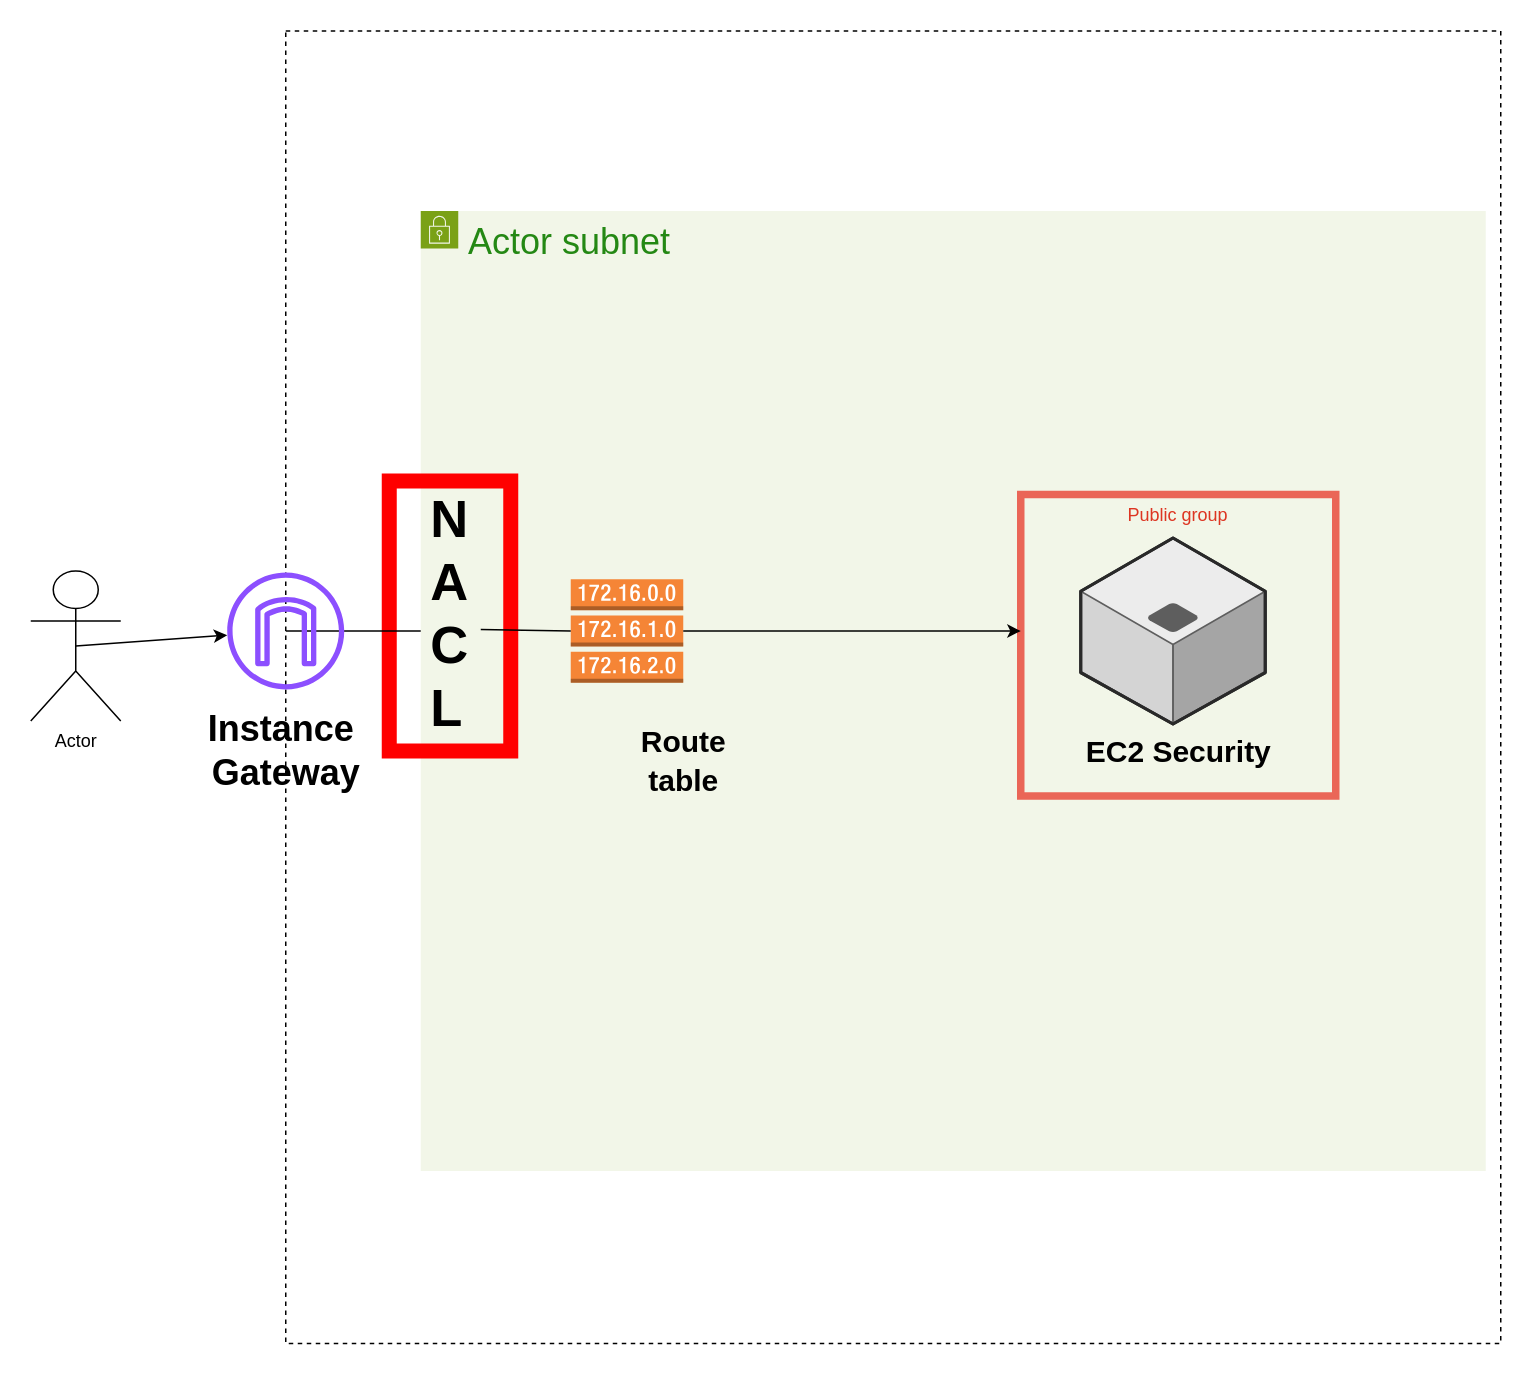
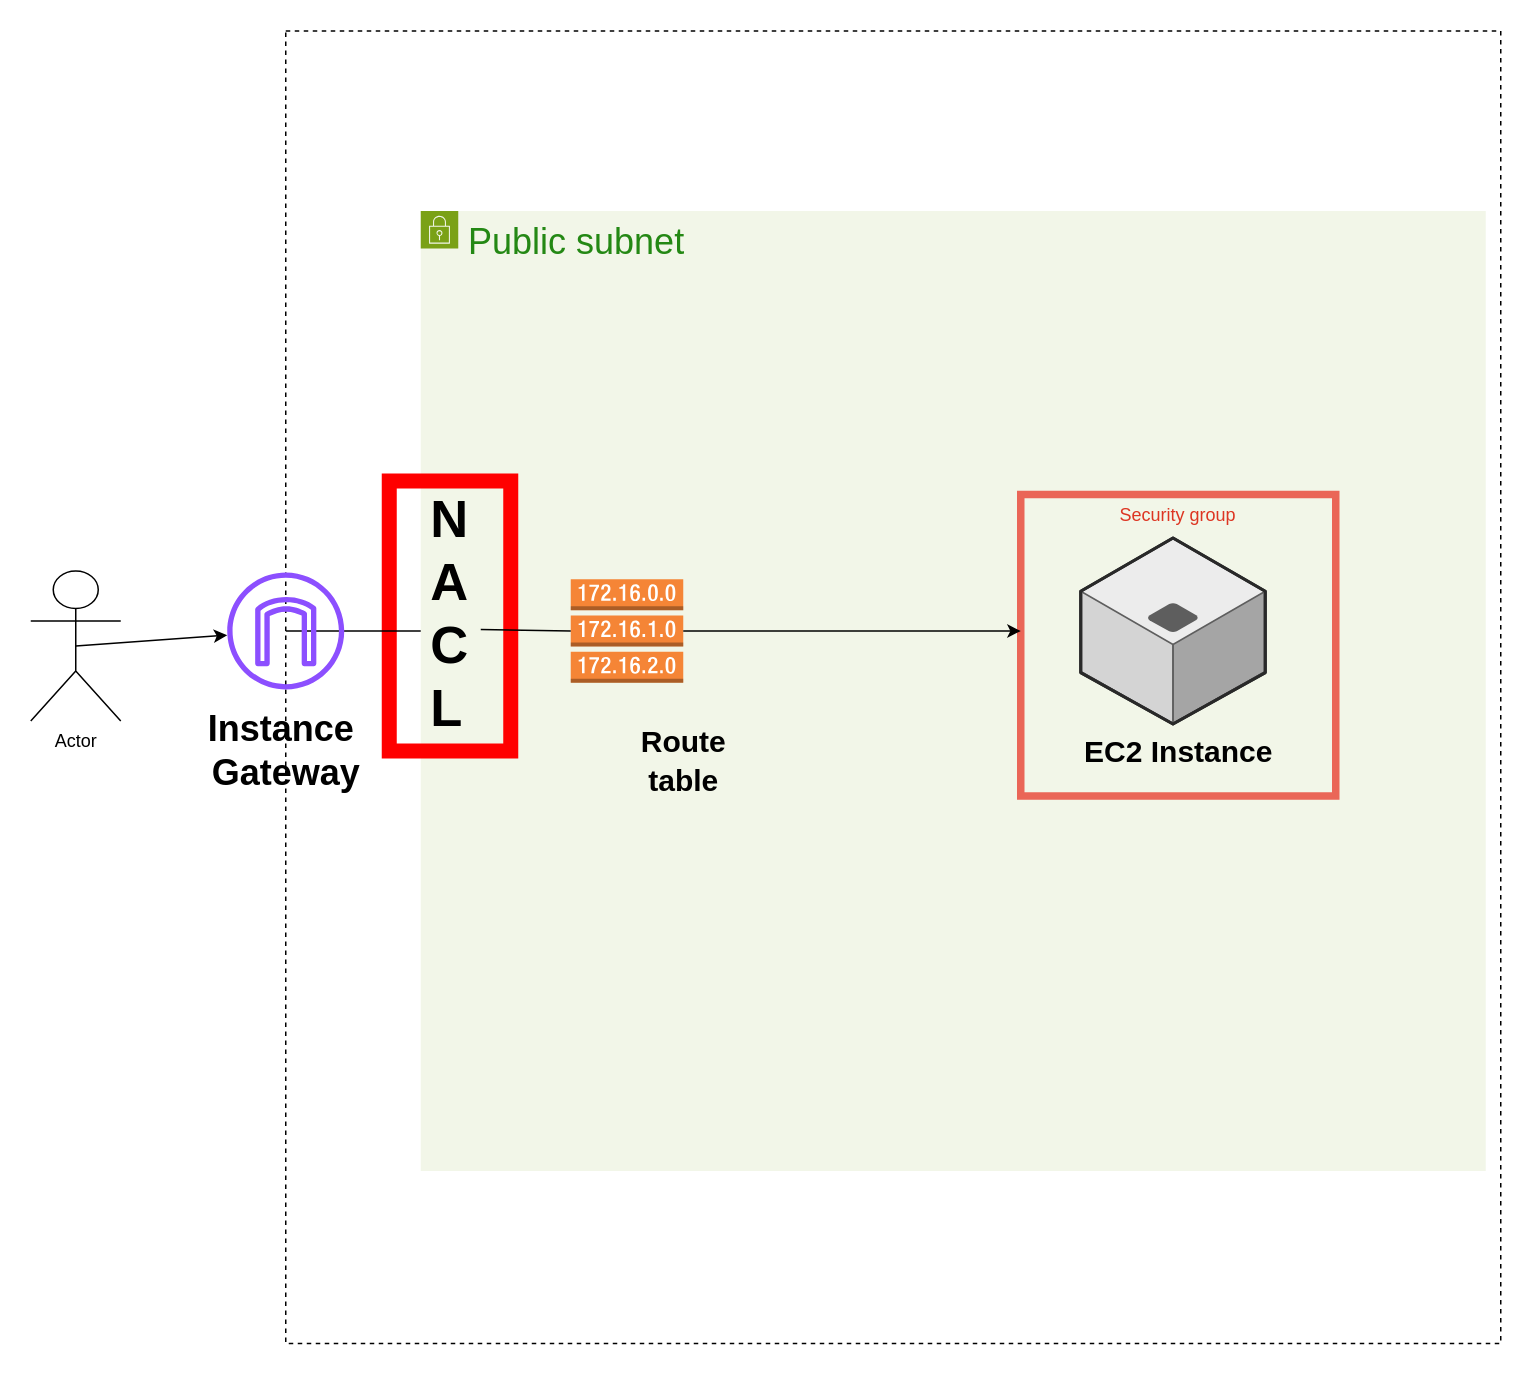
node "Actor subnet": label "Actor subnet" -> "Public subnet"
node "Public group": label "Public group" -> "Security group"
node "EC2 Security": label "EC2 Security" -> "EC2 Instance"
